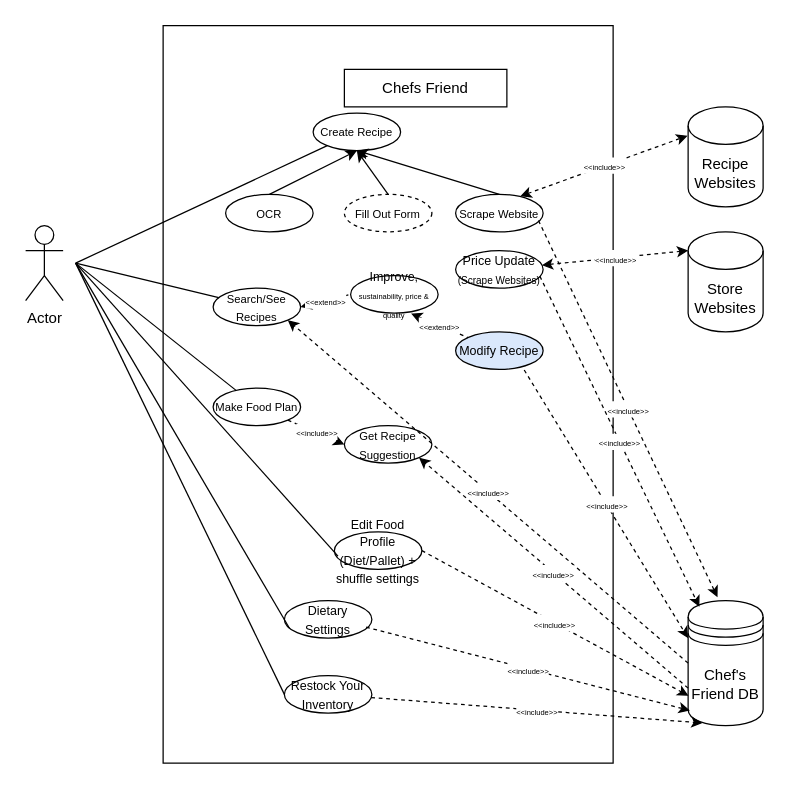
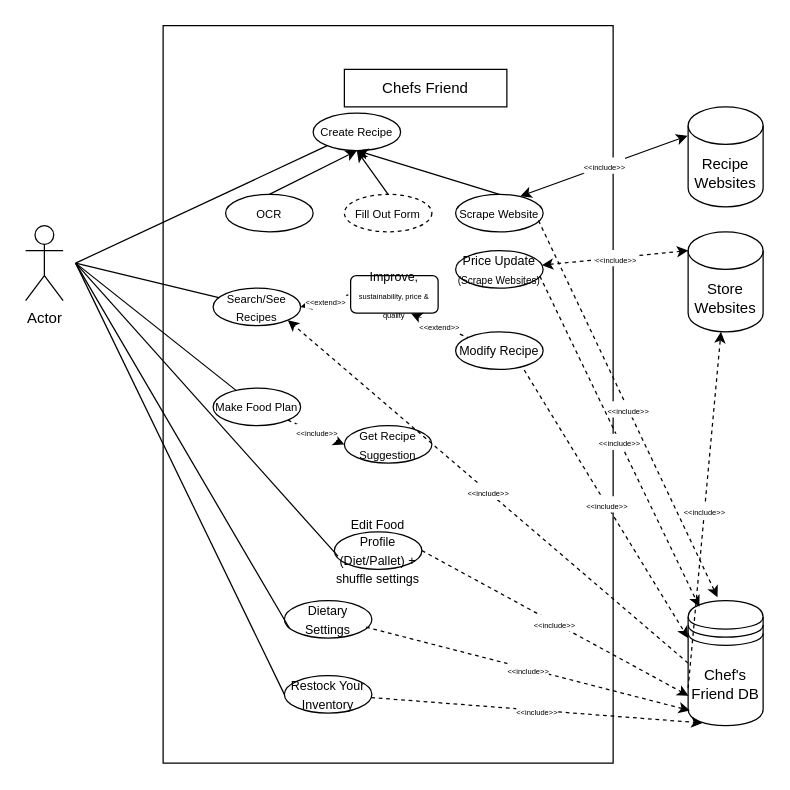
edge "Recipe Websites" -- "Scrape Website": style dashed -> solid
node "Improve, sustainability, price & quality": shape ellipse -> rounded rectangle
node "Modify Recipe": fillcolor #dae8fc -> #ffffff
edge "Chef's Friend DB" -> "Get Recipe Suggestion": now "Chef's Friend DB" -> "Store Websites"
